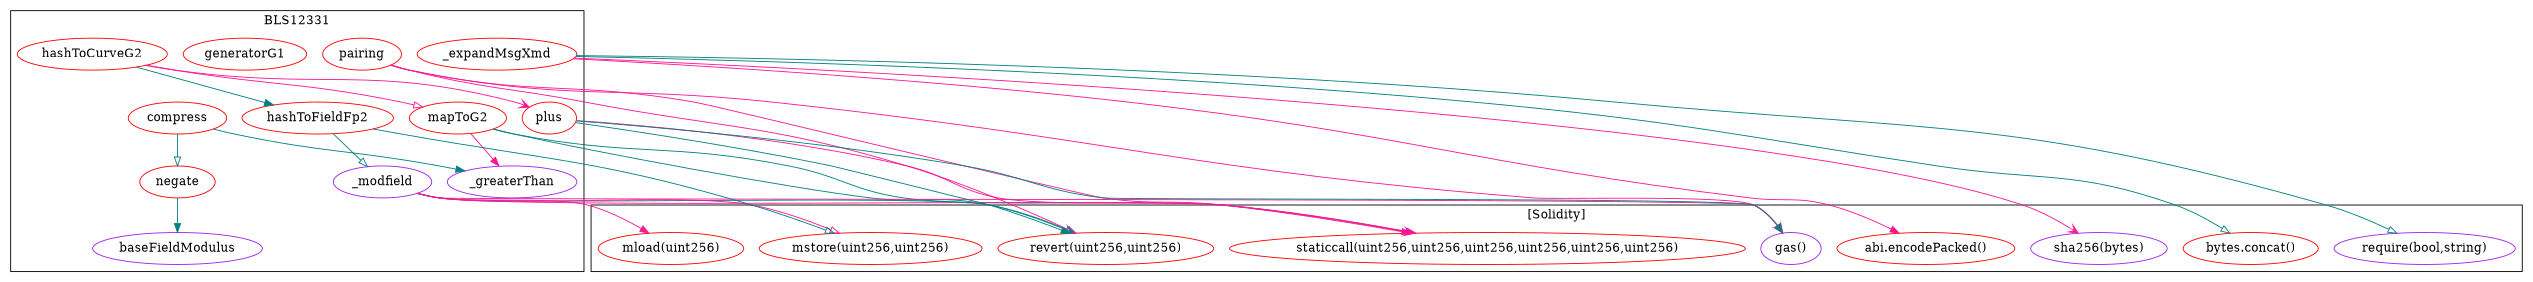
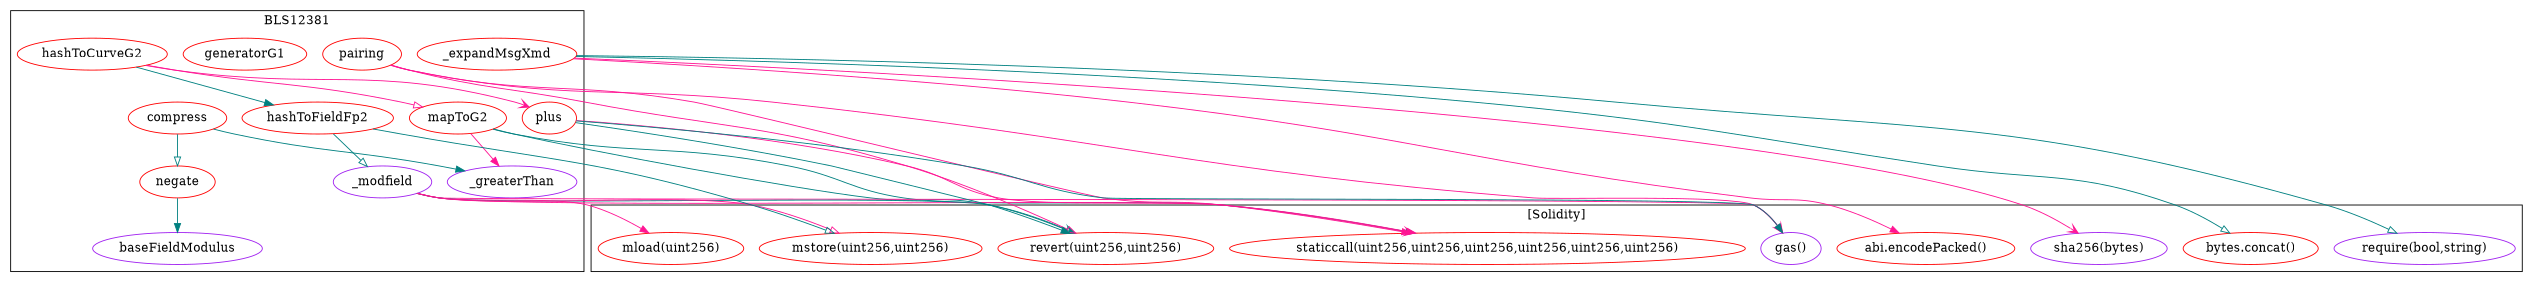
cluster "BLS12331": label "BLS12331" -> "BLS12381"
